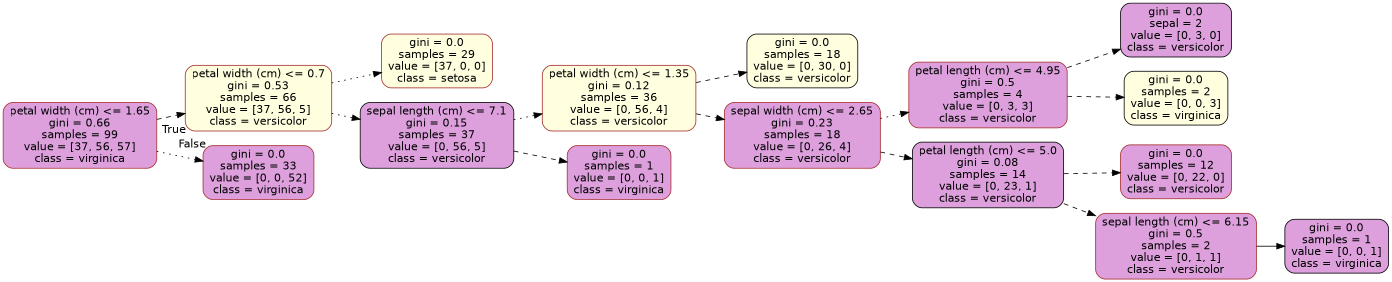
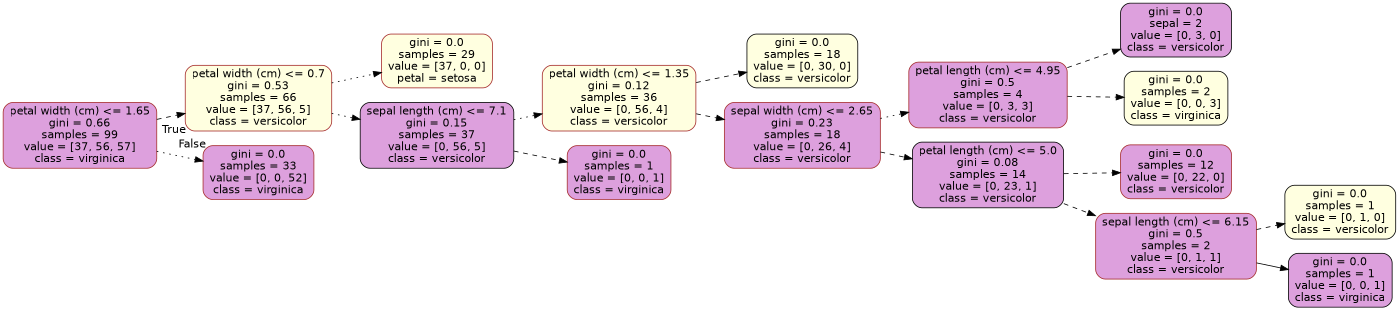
node "gini = 0.0 samples = 29 value = [37, 0, 0] class = setosa": label "gini = 0.0 samples = 29 value = [37, 0, 0] class = setosa" -> "gini = 0.0 samples = 29 value = [37, 0, 0] petal = setosa"
node "gini = 0.0 samples = 1 value = [0, 1, 0] class = versicolor": added
